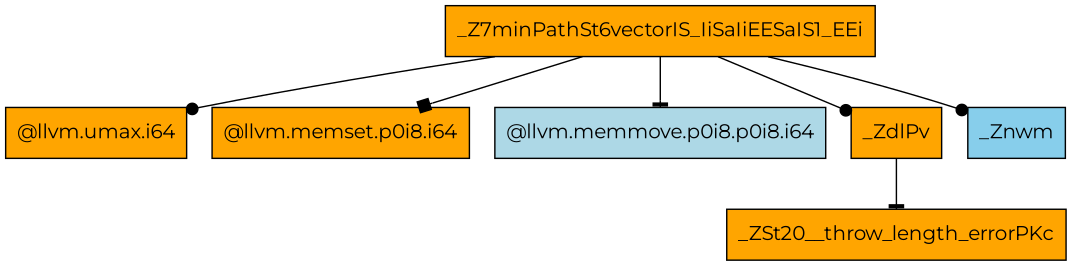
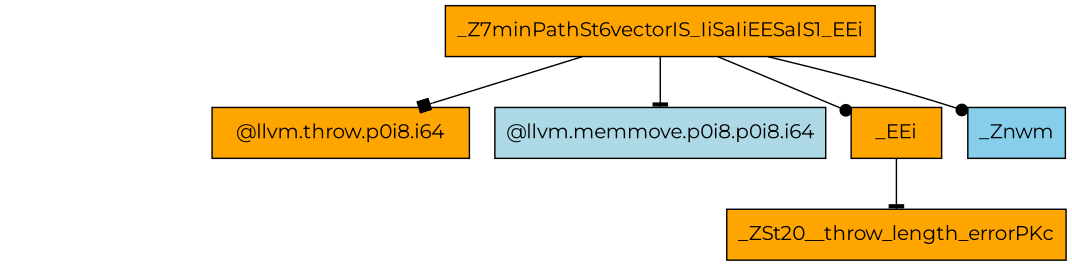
node "@llvm.umax.i64": removed
node "@llvm.memset.p0i8.i64": label "@llvm.memset.p0i8.i64" -> "@llvm.throw.p0i8.i64"
node "_ZdlPv": label "_ZdlPv" -> "_EEi"
